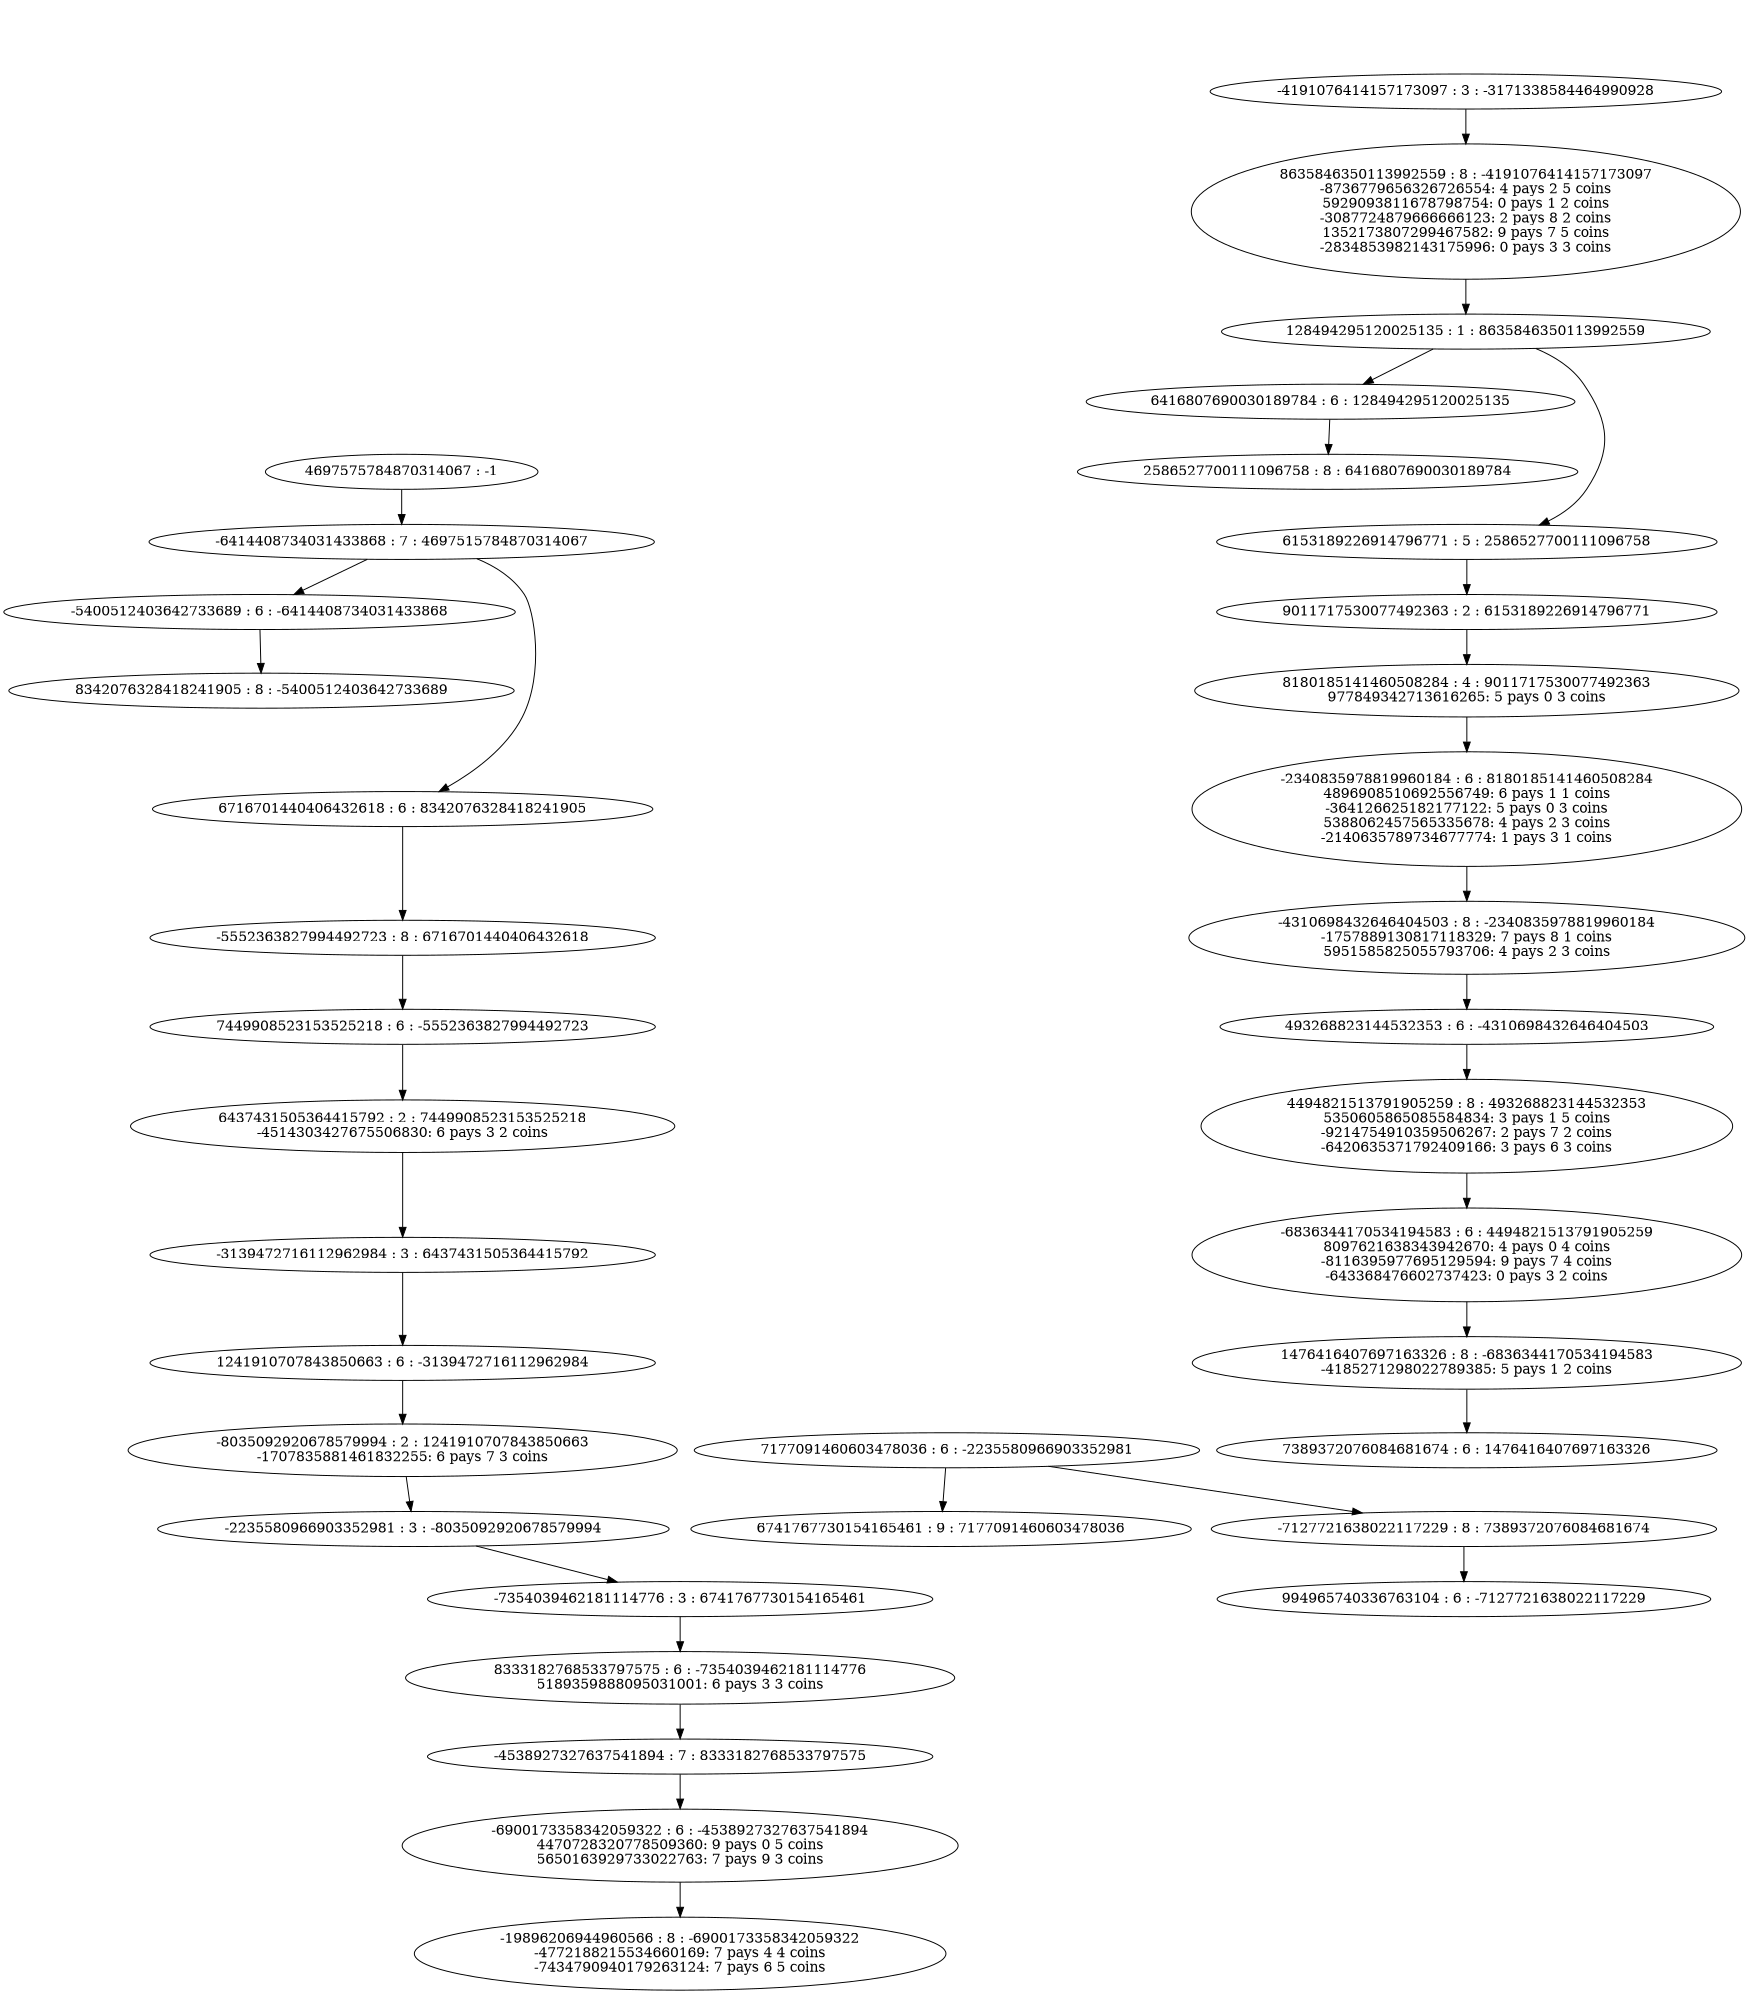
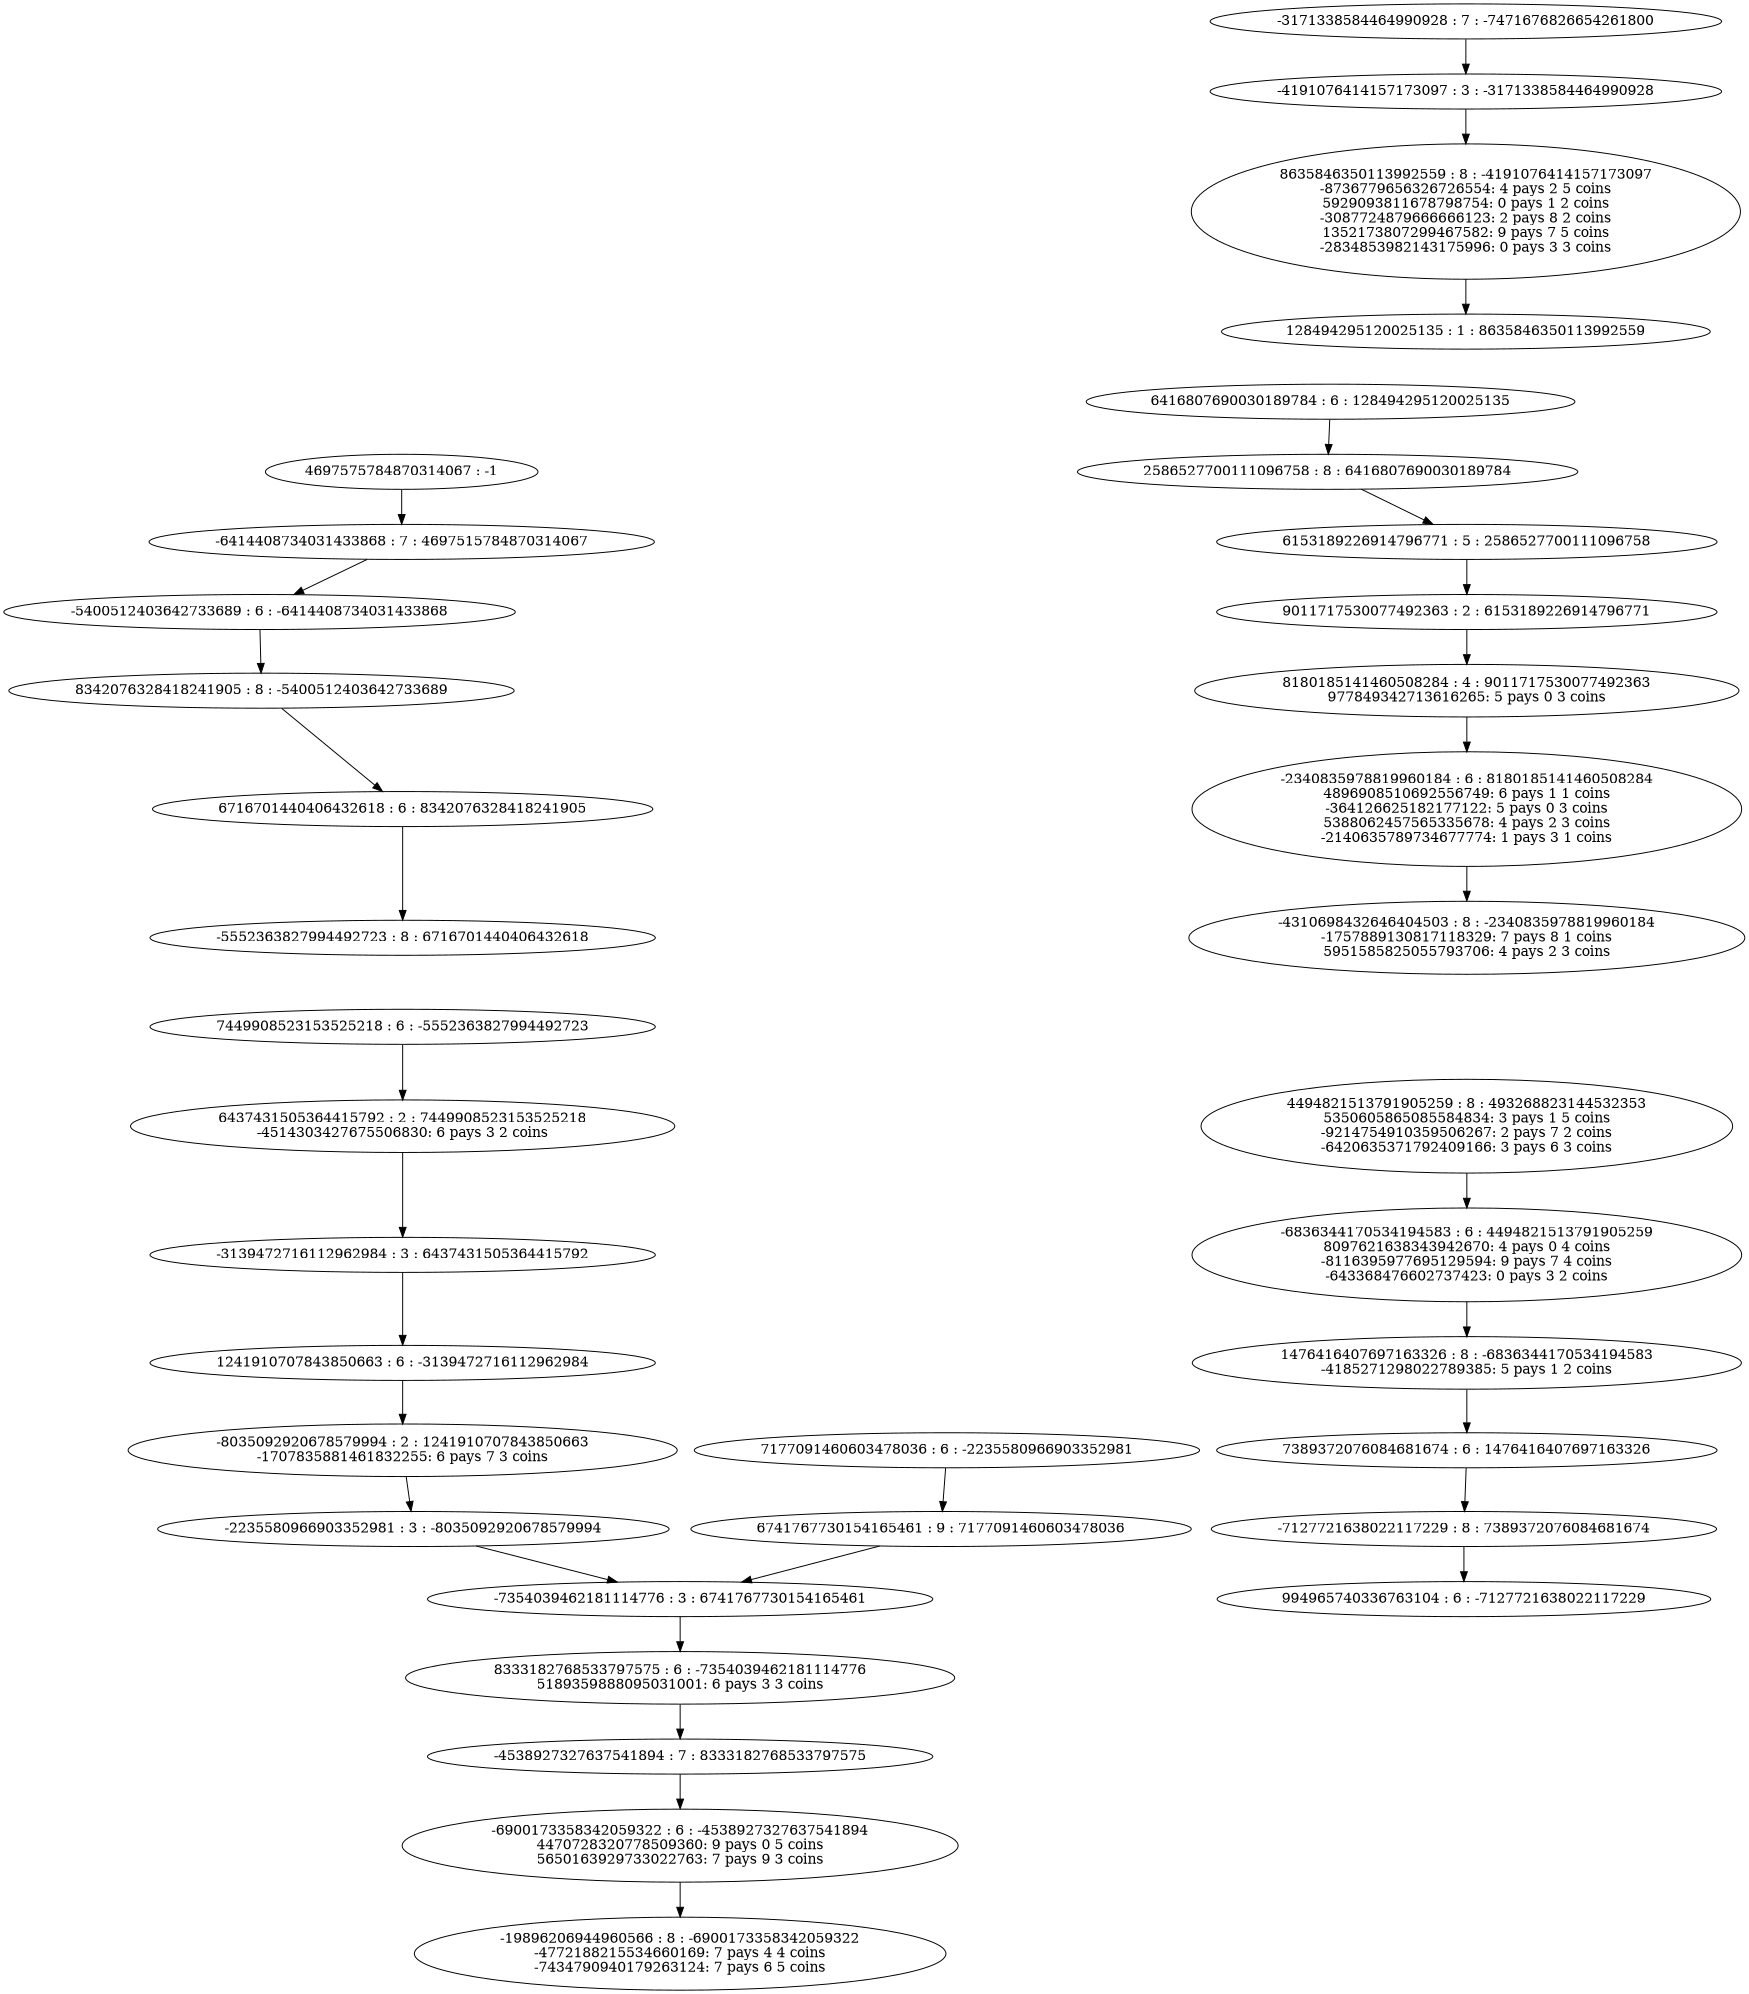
node "-3171338584464990928 : 7 : -7471676826654261800": added
edge "128494295120025135 : 1 : 8635846350113992559" -> "6416807690030189784 : 6 : 128494295120025135": removed
edge "128494295120025135 : 1 : 8635846350113992559" -> "6153189226914796771 : 5 : 2586527700111096758": now "2586527700111096758 : 8 : 6416807690030189784" -> "6153189226914796771 : 5 : 2586527700111096758"
edge "-6414408734031433868 : 7 : 4697515784870314067" -> "6716701440406432618 : 6 : 8342076328418241905": now "8342076328418241905 : 8 : -5400512403642733689" -> "6716701440406432618 : 6 : 8342076328418241905"
edge "-5552363827994492723 : 8 : 6716701440406432618" -> "7449908523153525218 : 6 : -5552363827994492723": removed
node "493268823144532353 : 6 : -4310698432646404503": removed
edge "7177091460603478036 : 6 : -2235580966903352981" -> "-7127721638022117229 : 8 : 7389372076084681674": now "7389372076084681674 : 6 : 1476416407697163326" -> "-7127721638022117229 : 8 : 7389372076084681674"
edge "6741767730154165461 : 9 : 7177091460603478036" -> "-7354039462181114776 : 3 : 6741767730154165461": added
